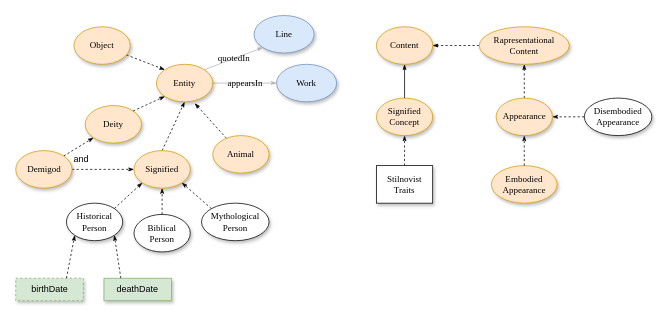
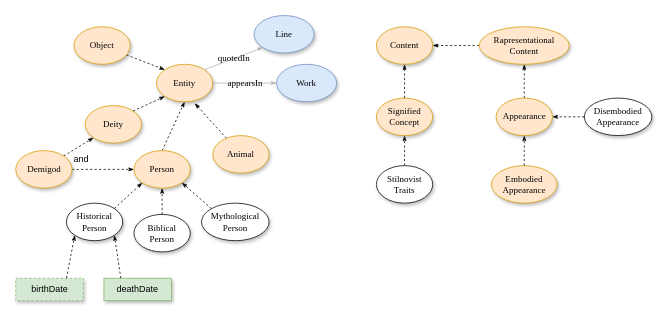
edge "Signified Concept" -> "Content": style solid -> dashed
node "Signified": label "Signified" -> "Person"
node "Stilnovist Traits": shape rectangle -> ellipse
